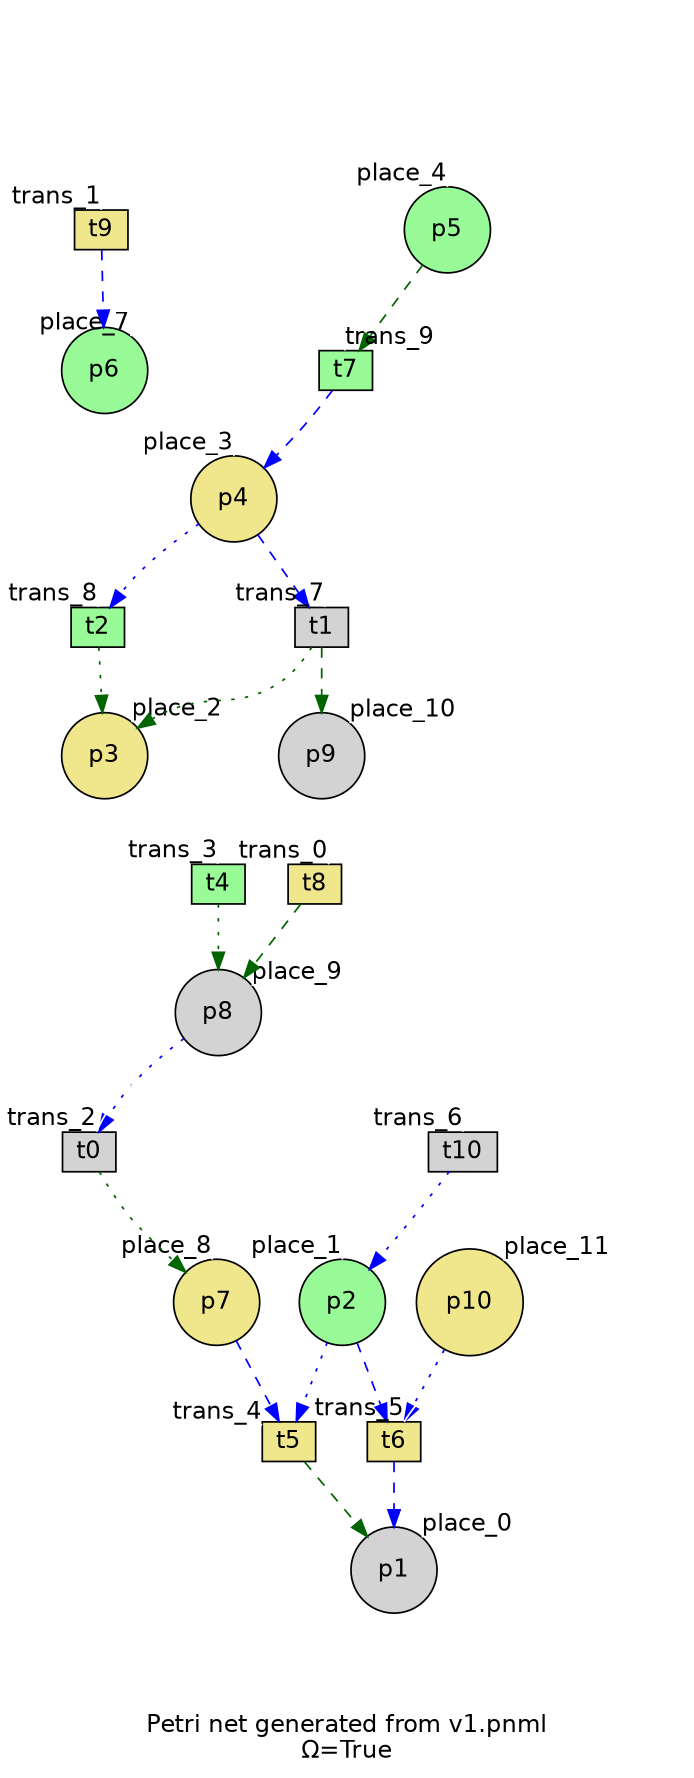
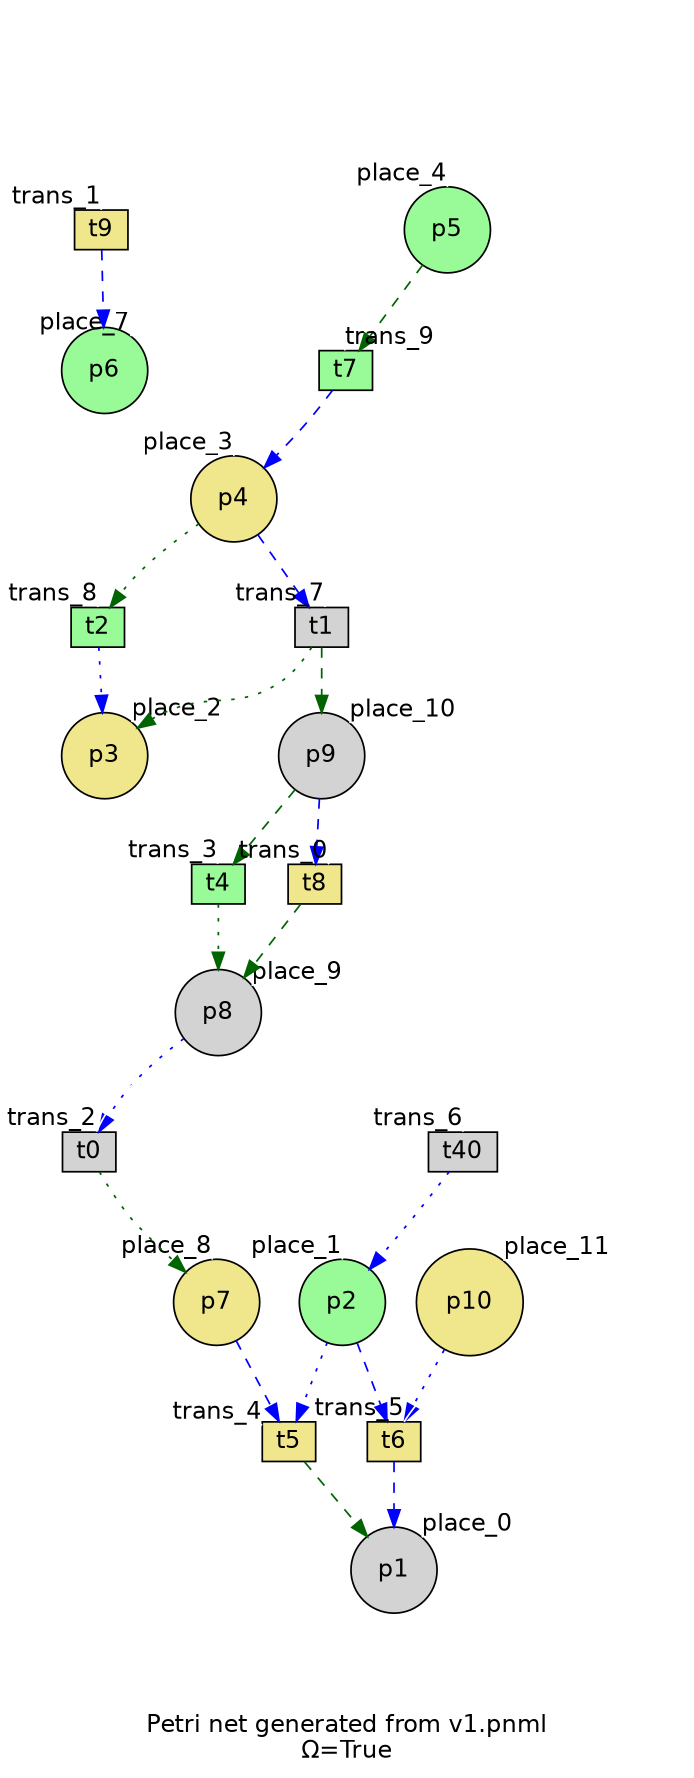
edge "p4" -> "t2": color blue -> darkgreen
edge "t2" -> "p3": color darkgreen -> blue
edge "p9" -> "t4": added
edge "p9" -> "t8": added
node "t10": label "t10" -> "t40"
